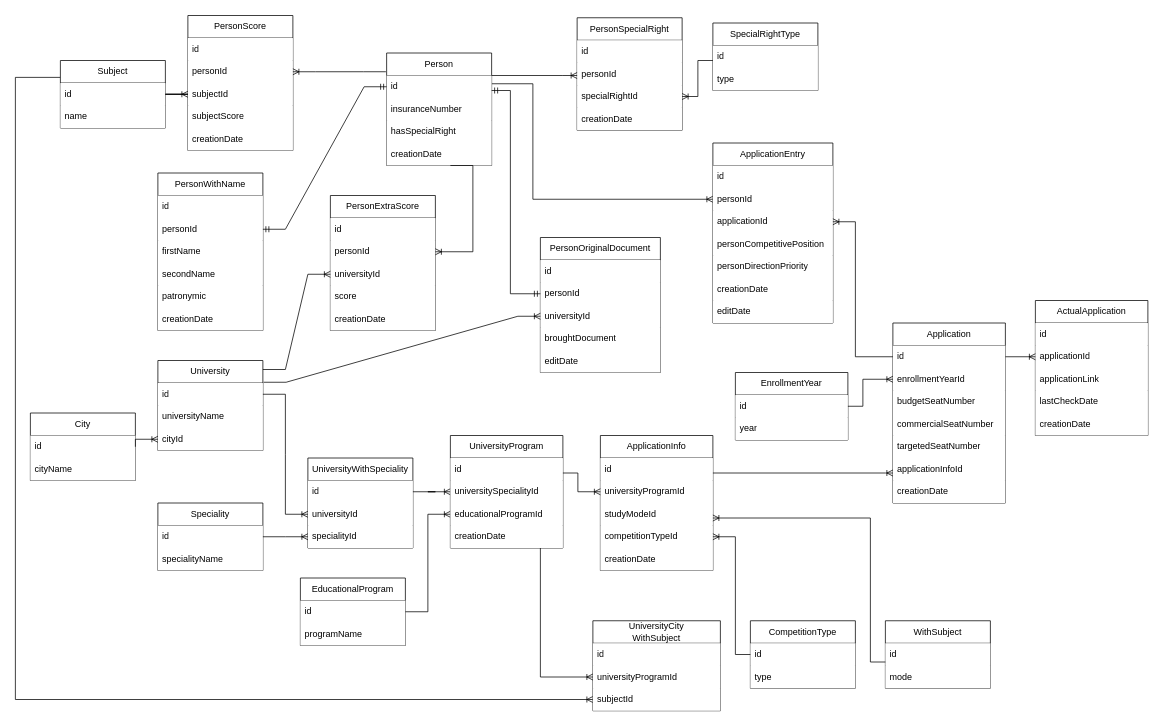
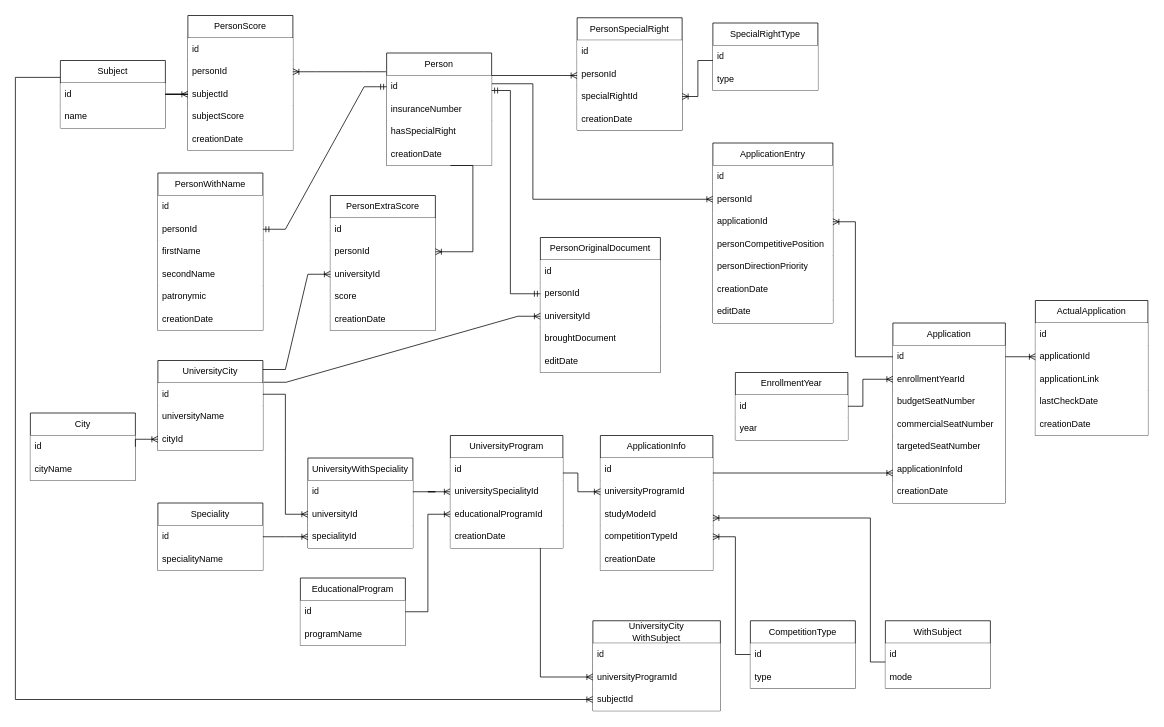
node "University": label "University" -> "UniversityCity"
